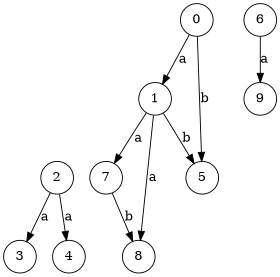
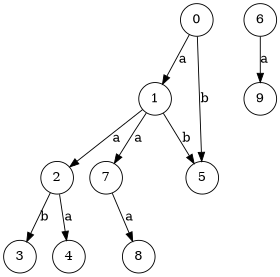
edge "1" -> "8": now "1" -> "2"
edge "2" -> "3": label "a" -> "b"
edge "7" -> "8": label "b" -> "a"
